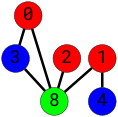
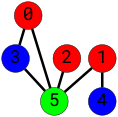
node "8": label "8" -> "5"
